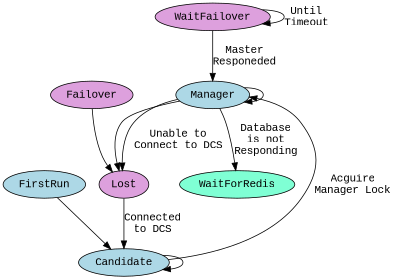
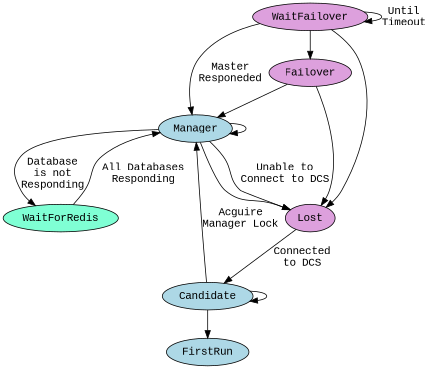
edge "WaitFailover" -> "Failover": added
edge "Failover" -> "Manager": added
edge "WaitFailover" -> "Lost": added
edge "WaitForRedis" -> "Manager": added, label "All Databases Responding"
edge "FirstRun" -> "Candidate": reversed
